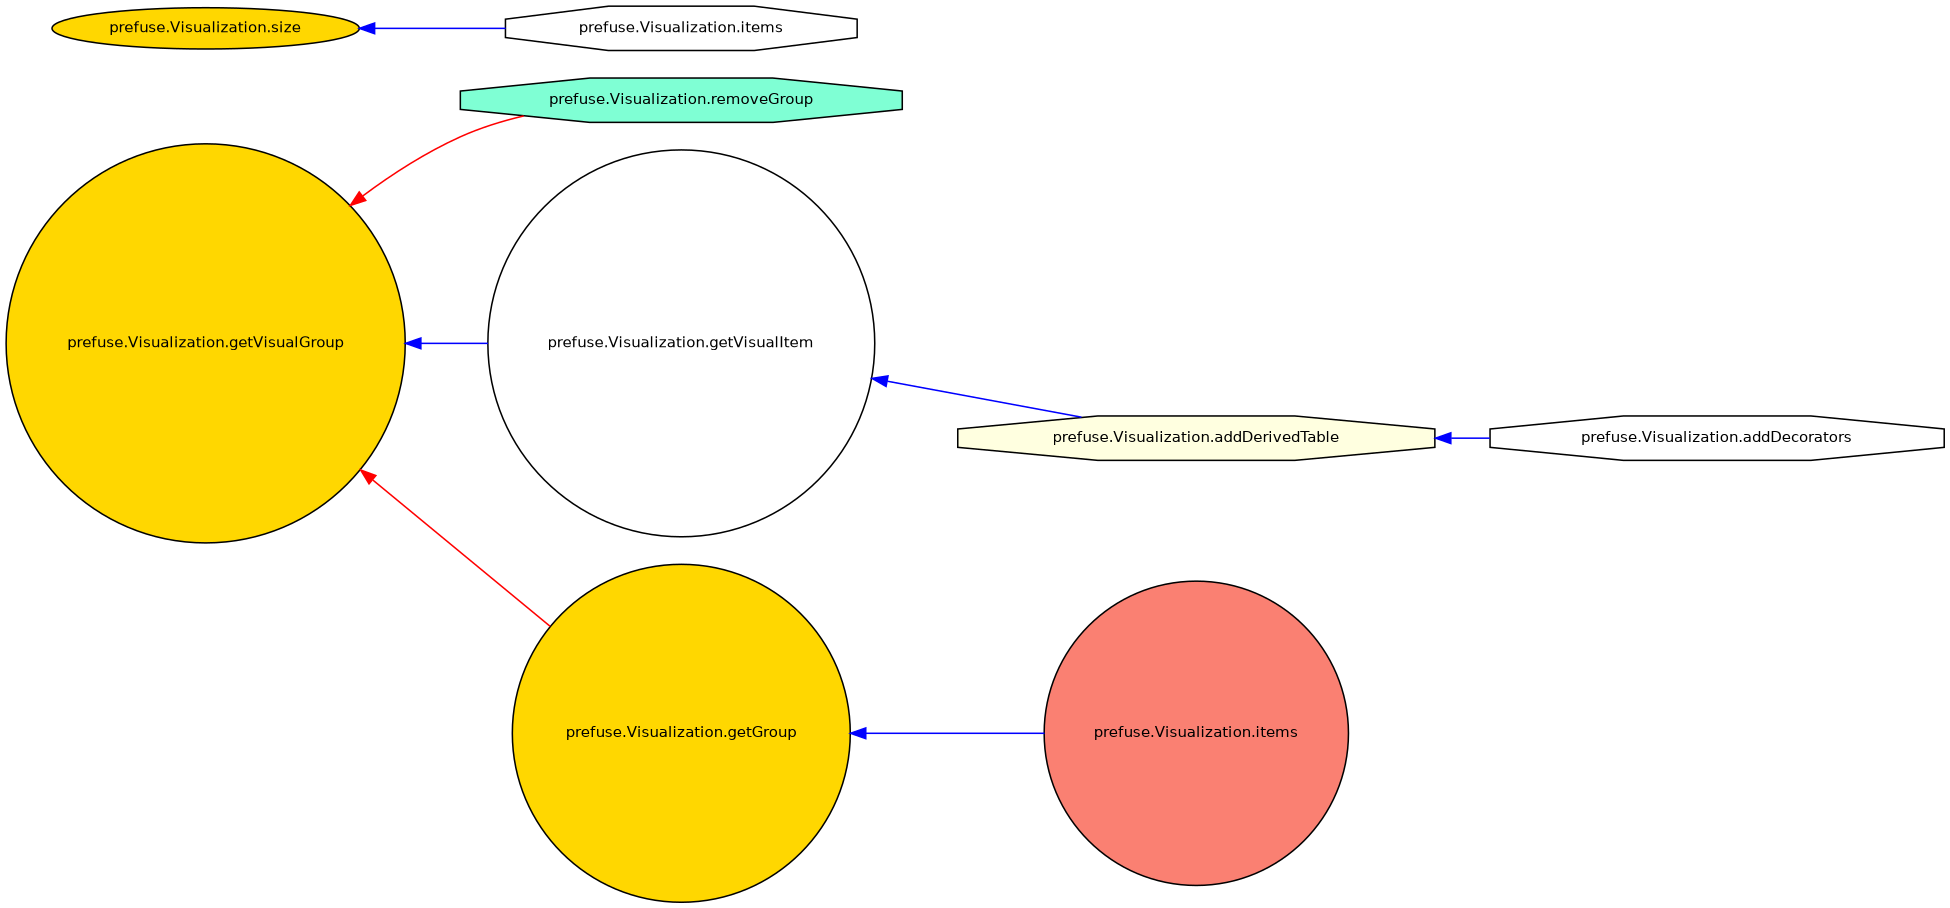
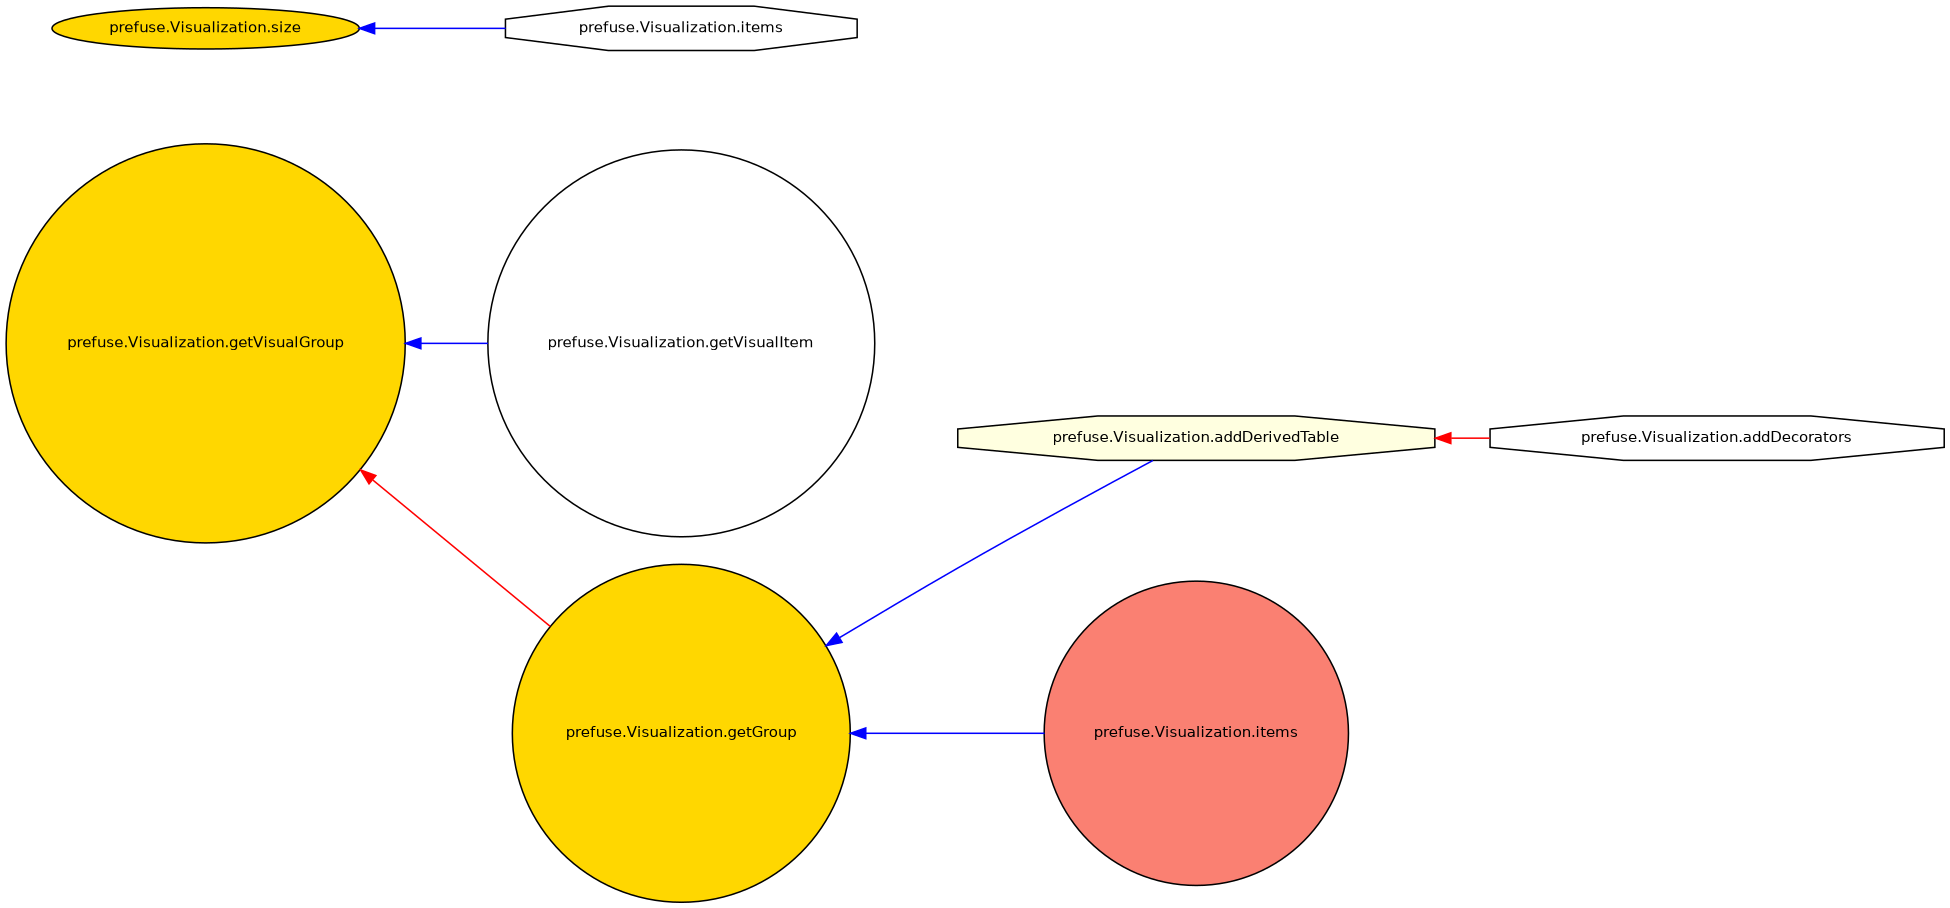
node "prefuse.Visualization.removeGroup": removed
edge "prefuse.Visualization.addDerivedTable" -> "prefuse.Visualization.getVisualItem": now "prefuse.Visualization.addDerivedTable" -> "prefuse.Visualization.getGroup"
edge "prefuse.Visualization.addDecorators" -> "prefuse.Visualization.addDerivedTable": color blue -> red
